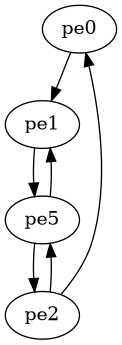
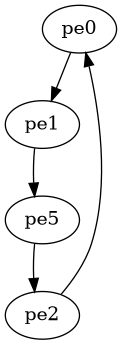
edge "pe5" -> "pe1": removed
edge "pe2" -> "pe5": removed
